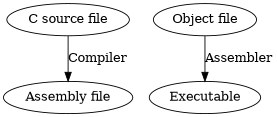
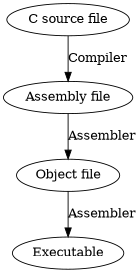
edge "Assembly file" -> "Object file": added, label "Assembler"
